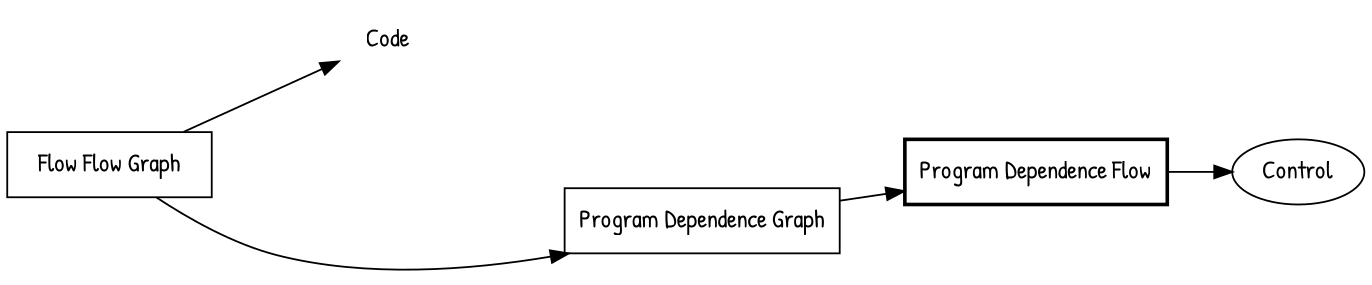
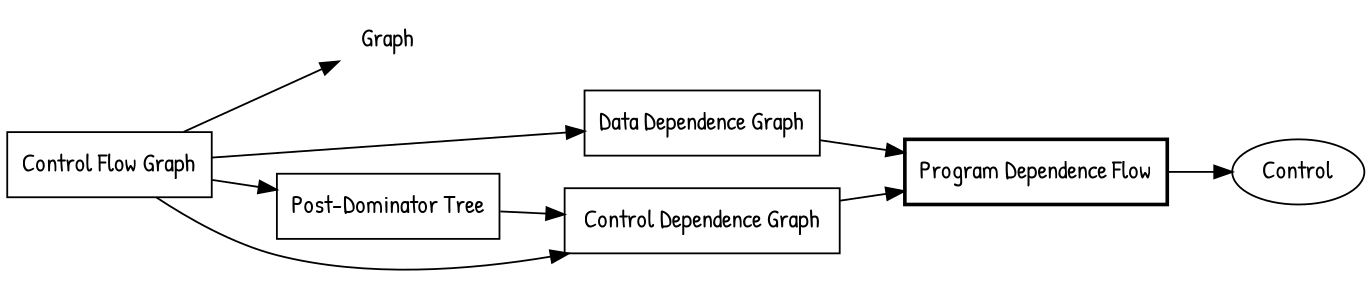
node "Code": label "Code" -> "Graph"
node "Data Dependence Graph": added
node "Flow Flow Graph": label "Flow Flow Graph" -> "Control Flow Graph"
node "Post-Dominator Tree": added
node "Program Dependence Graph": label "Program Dependence Graph" -> "Control Dependence Graph"
